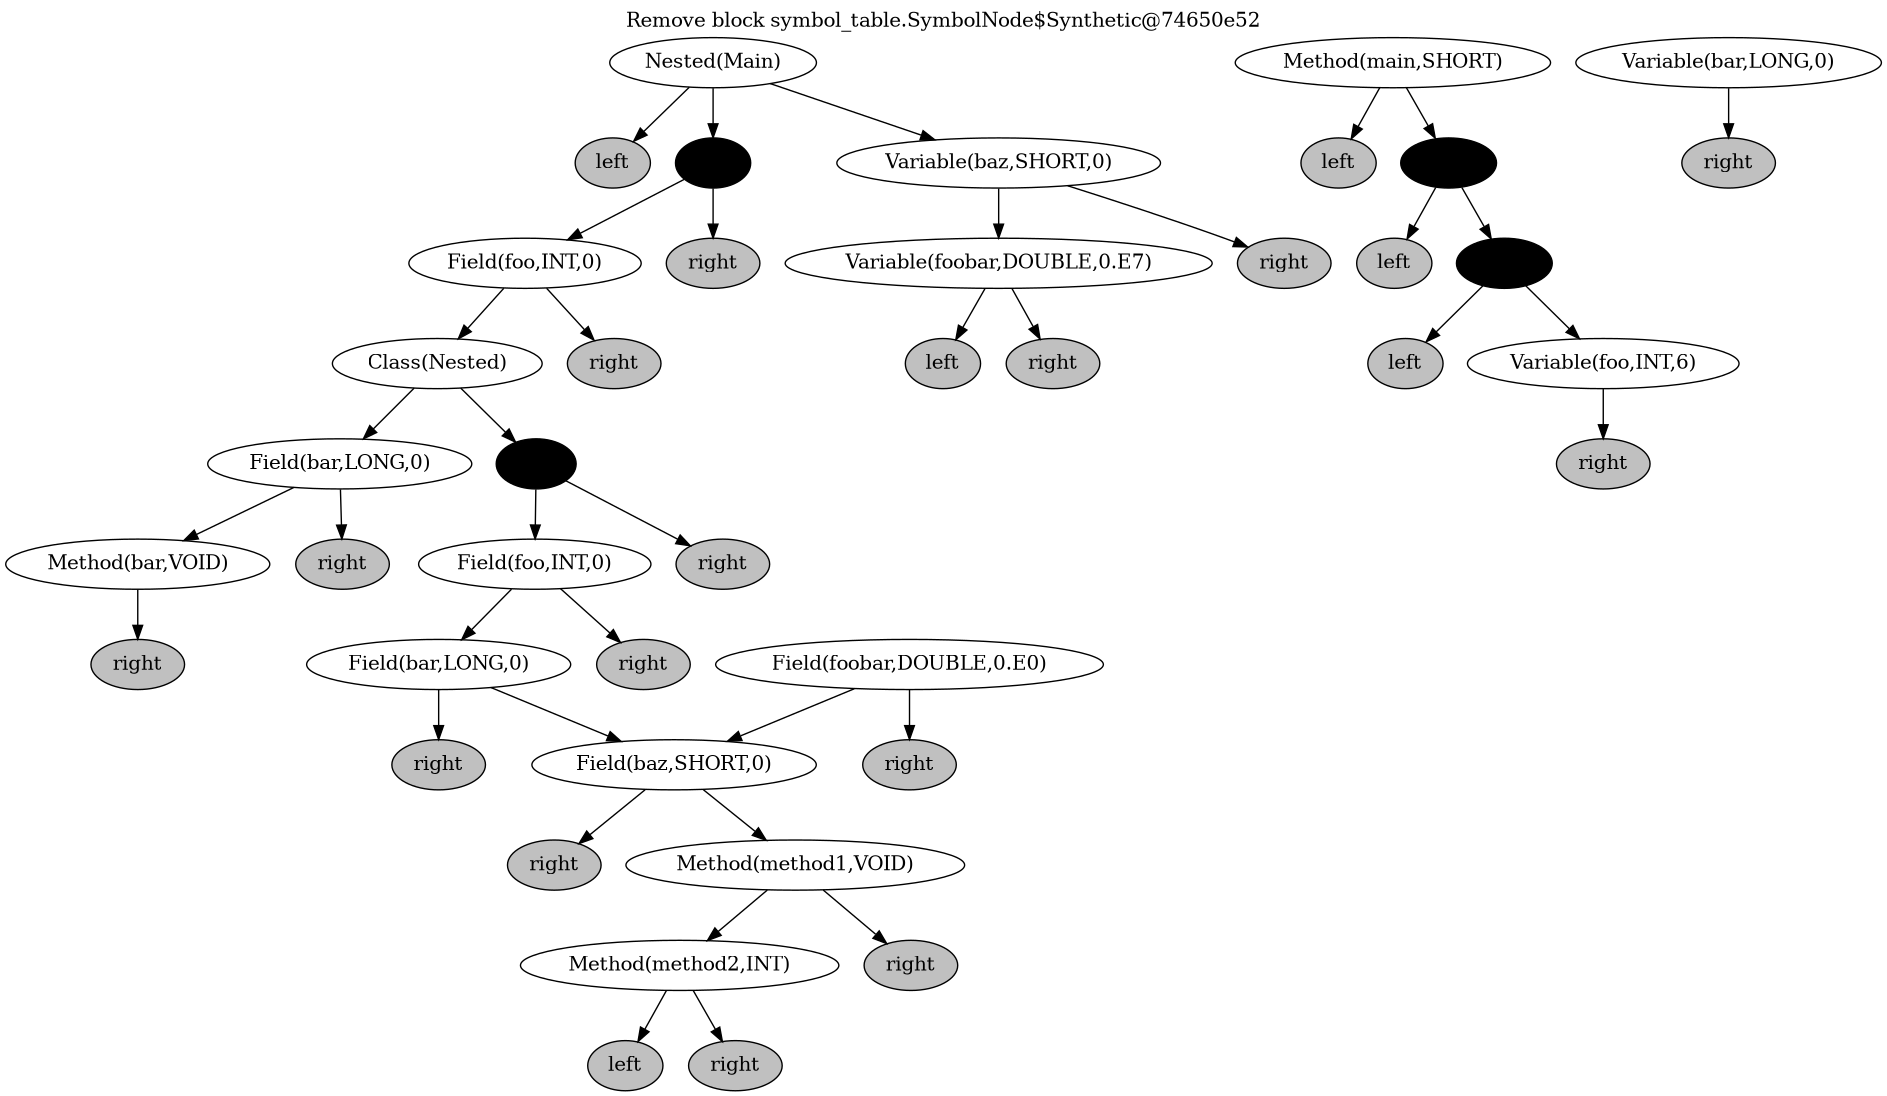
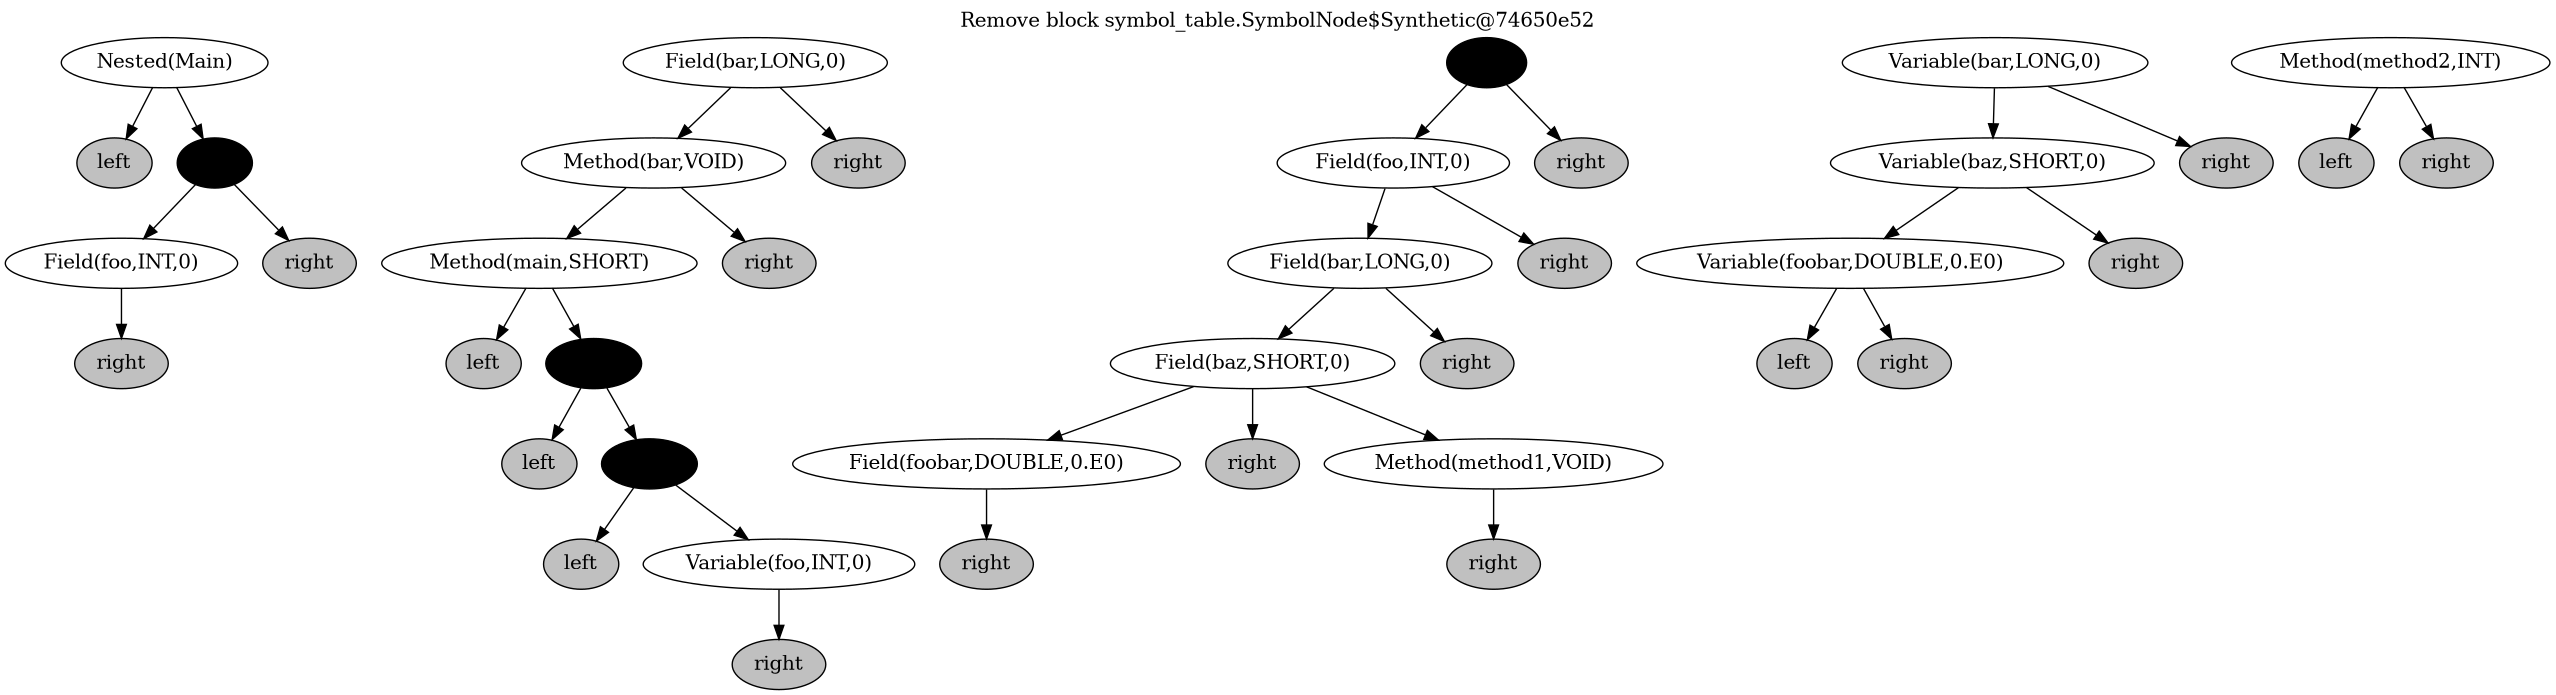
edge "Nested(Main)" -> "Variable(baz,SHORT,0)": now "Variable(bar,LONG,0)" -> "Variable(baz,SHORT,0)"
edge "Method(bar,VOID)" -> "Method(main,SHORT)": added
node "Variable(foobar,DOUBLE,0.E7)": label "Variable(foobar,DOUBLE,0.E7)" -> "Variable(foobar,DOUBLE,0.E0)"
node "Class(Nested)": removed
node "Variable(foo,INT,6)": label "Variable(foo,INT,6)" -> "Variable(foo,INT,0)"
edge "Field(foobar,DOUBLE,0.E0)" -> "Field(baz,SHORT,0)": reversed
edge "Method(method1,VOID)" -> "Method(method2,INT)": removed
